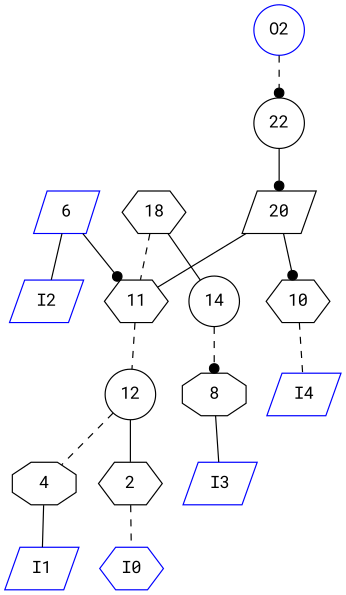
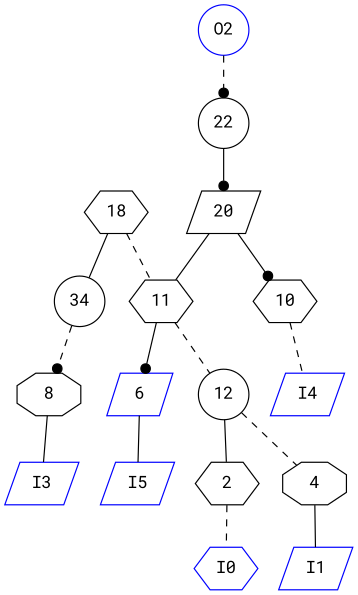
edge "6" -> "11": reversed
node "I2": label "I2" -> "I5"
node "14": label "14" -> "34"
